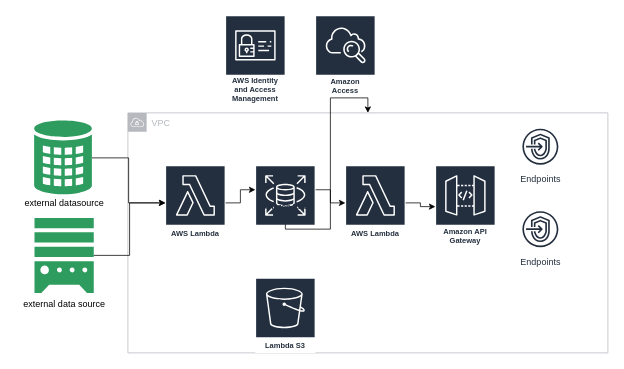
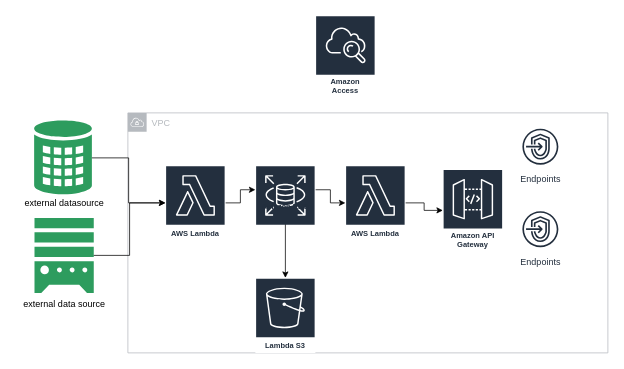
node "AWS Identity and Access Management": removed
edge "Amazon RDS" -> "VPC": now "Amazon RDS" -> "Lambda S3"
node "Amazon API Gateway": moved (465, 207) -> (473, 210)
